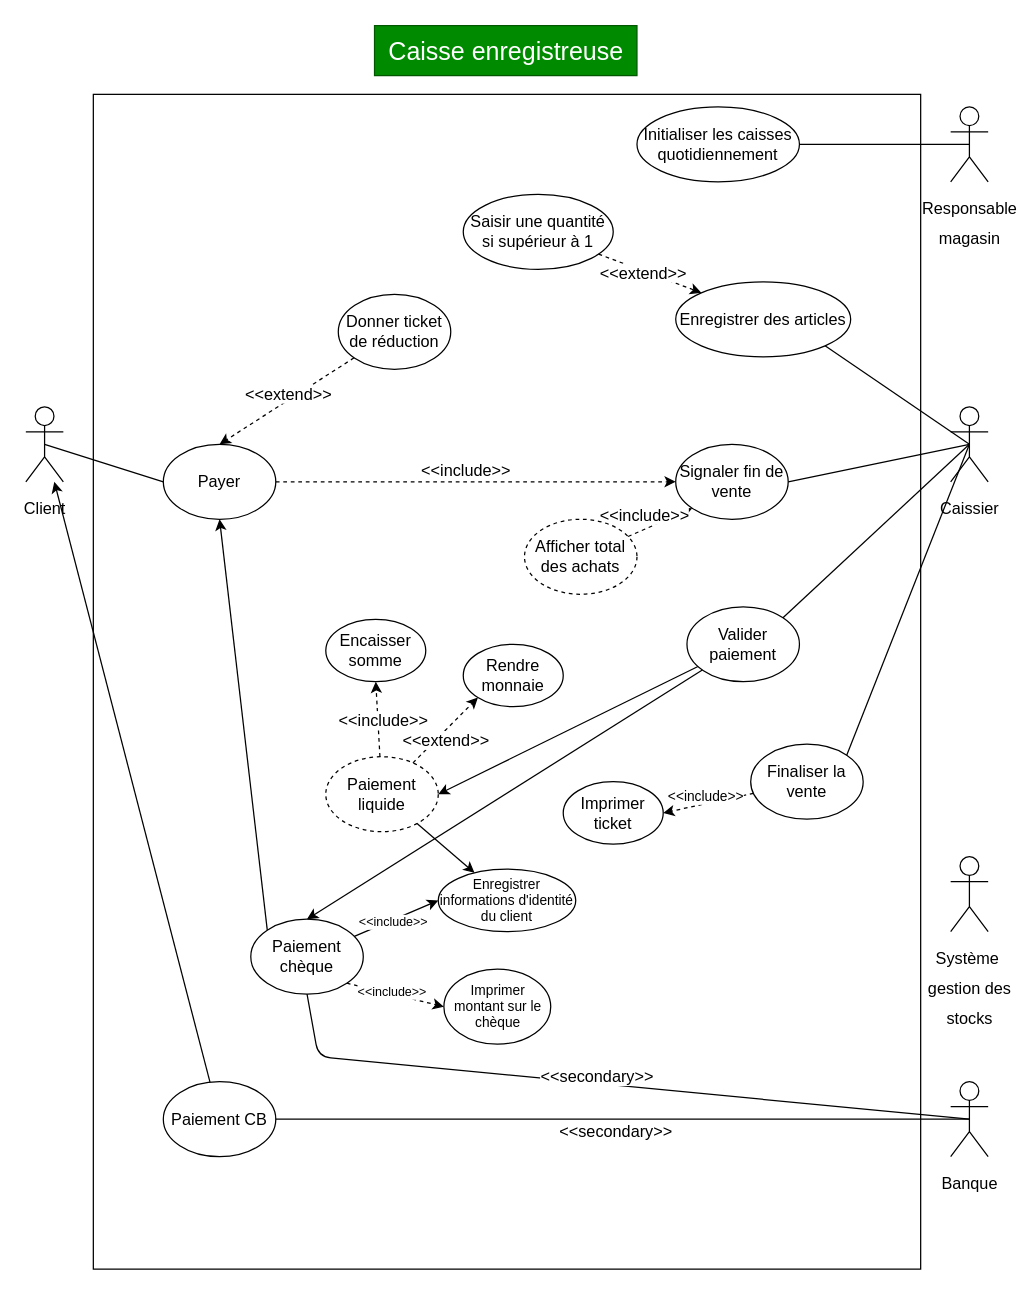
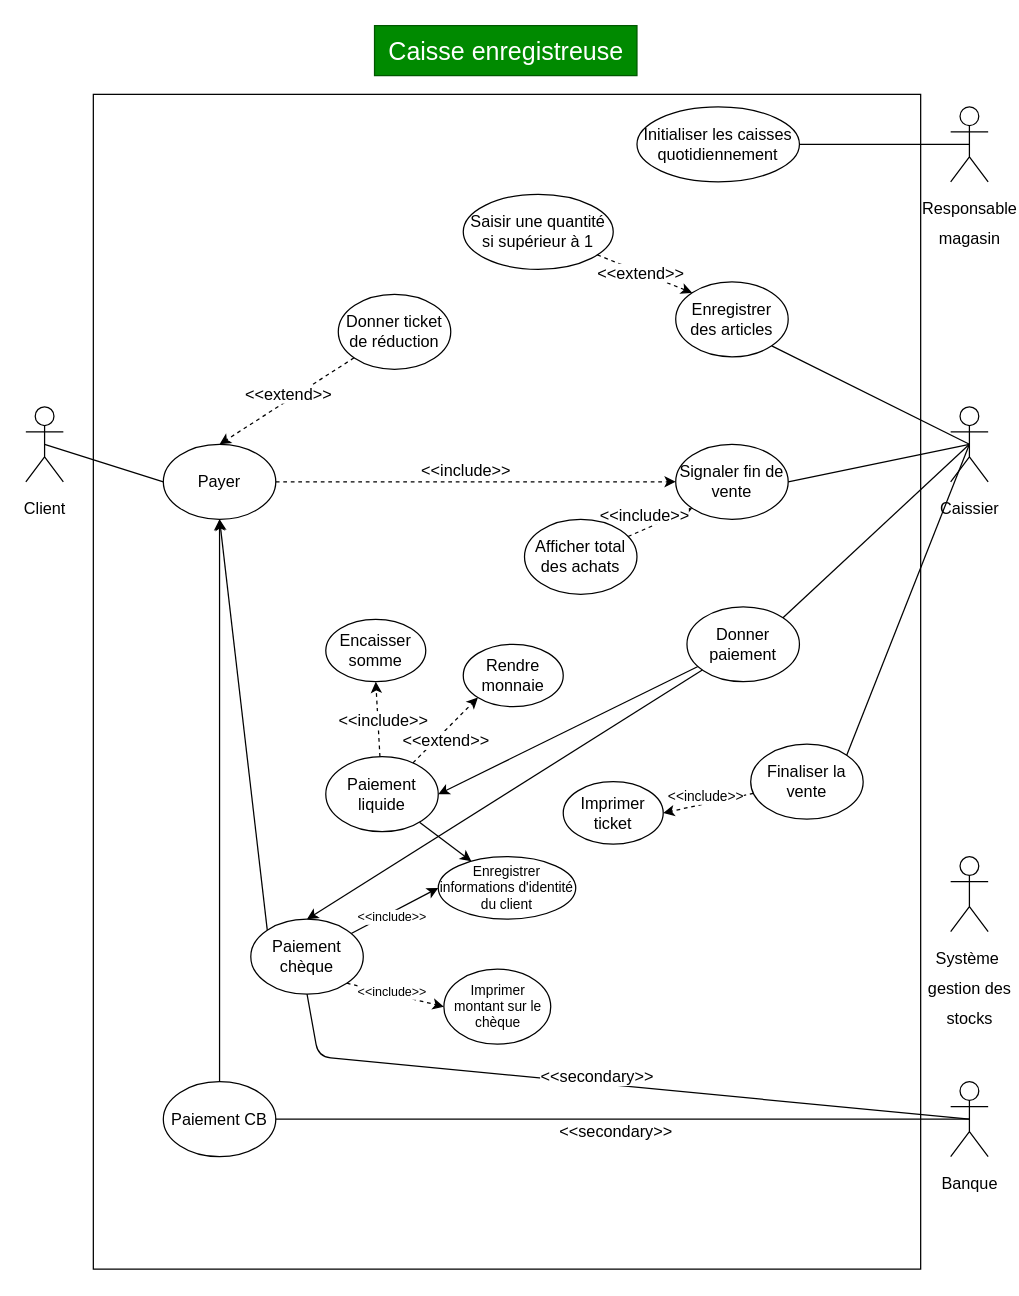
node "Enregistrer des articles": size 175x75 -> 113x75
node "Afficher total des achats": style dashed -> solid
node "Valider paiement": label "Valider paiement" -> "Donner paiement"
edge "Paiement CB" -> "Client": now "Paiement CB" -> "Payer"
node "Paiement liquide": style dashed -> solid
node "Enregistrer informations d'identité du client": moved (507, 901) -> (507, 888)
